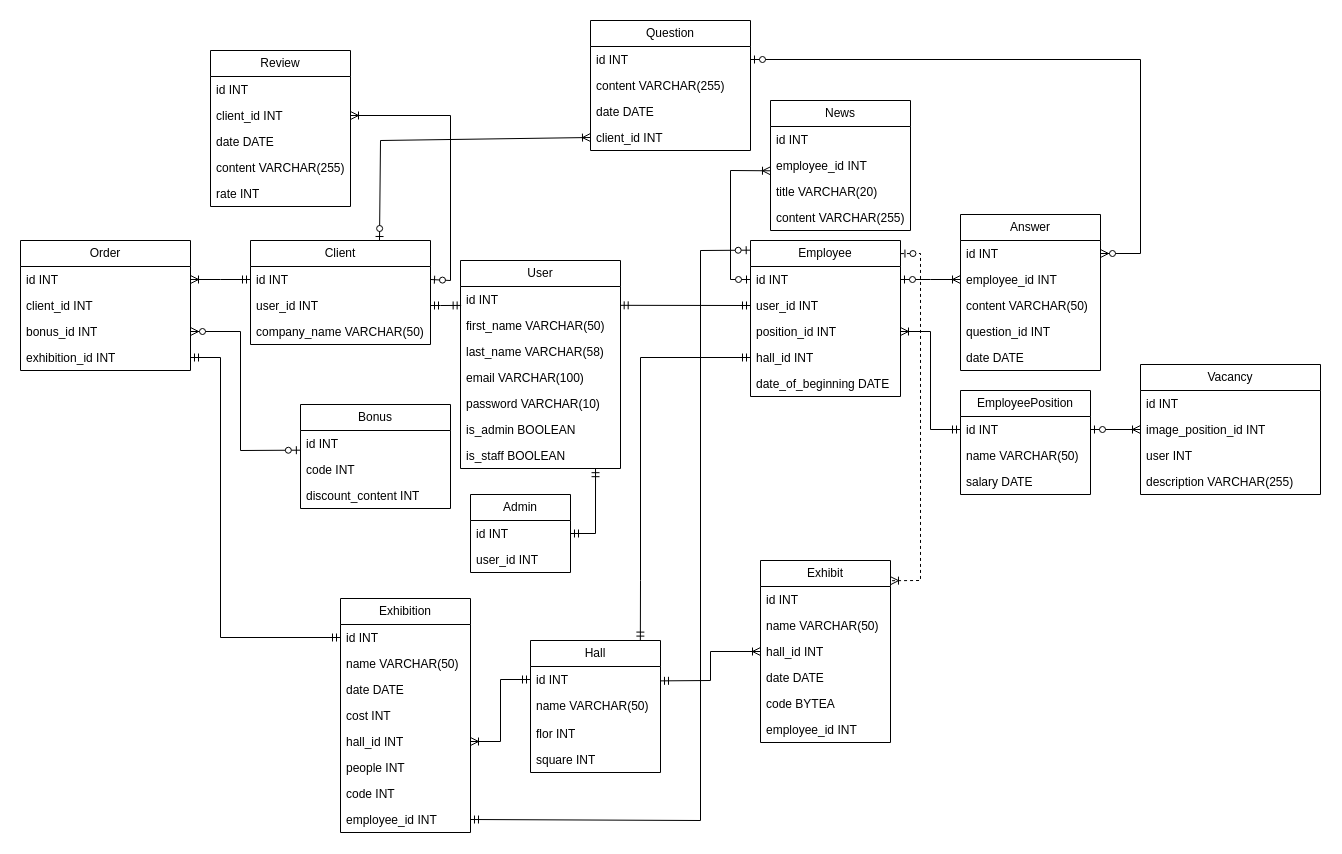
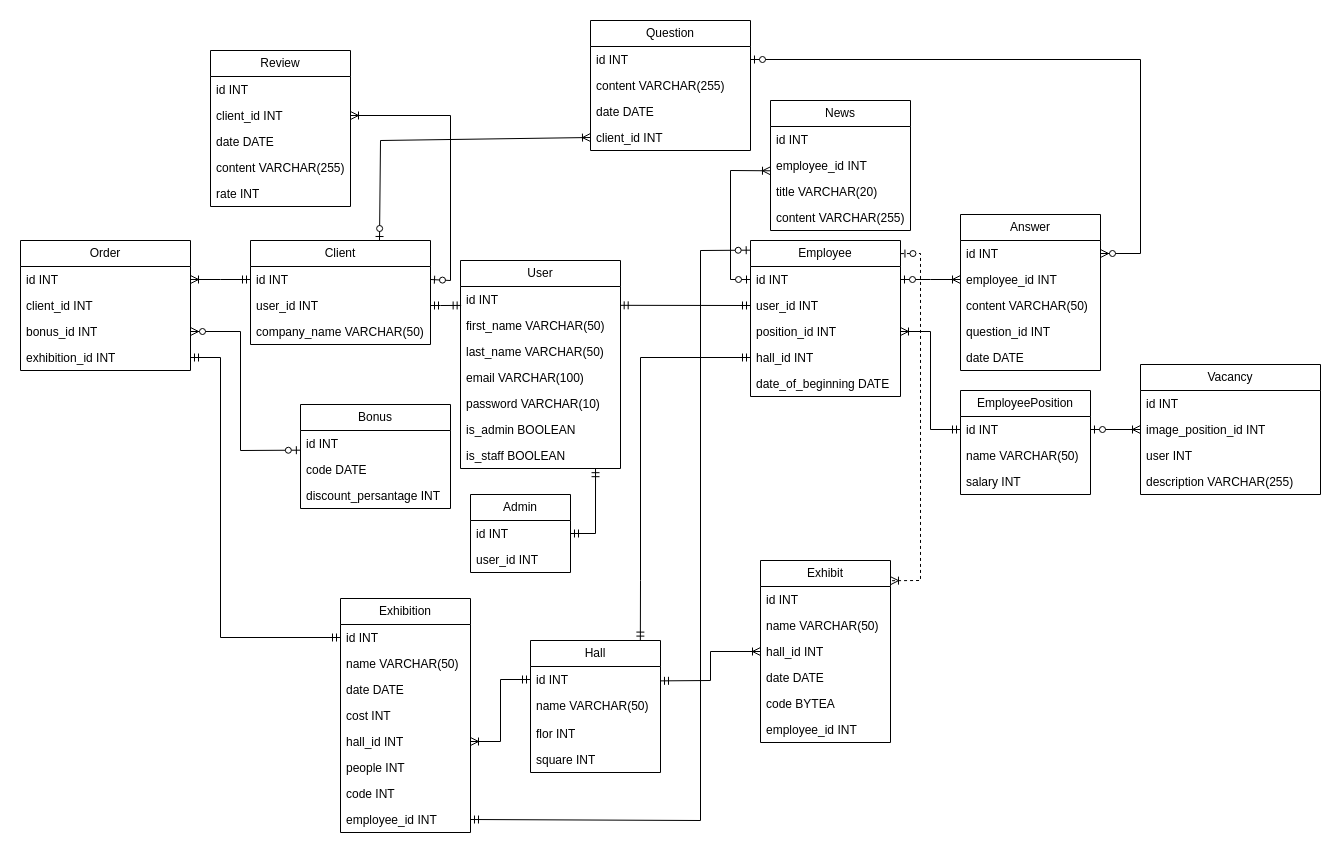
node "last_name VARCHAR(58)": label "last_name VARCHAR(58)" -> "last_name VARCHAR(50)"
node "code INT": label "code INT" -> "code DATE"
node "salary DATE": label "salary DATE" -> "salary INT"
node "discount_content INT": label "discount_content INT" -> "discount_persantage INT"
